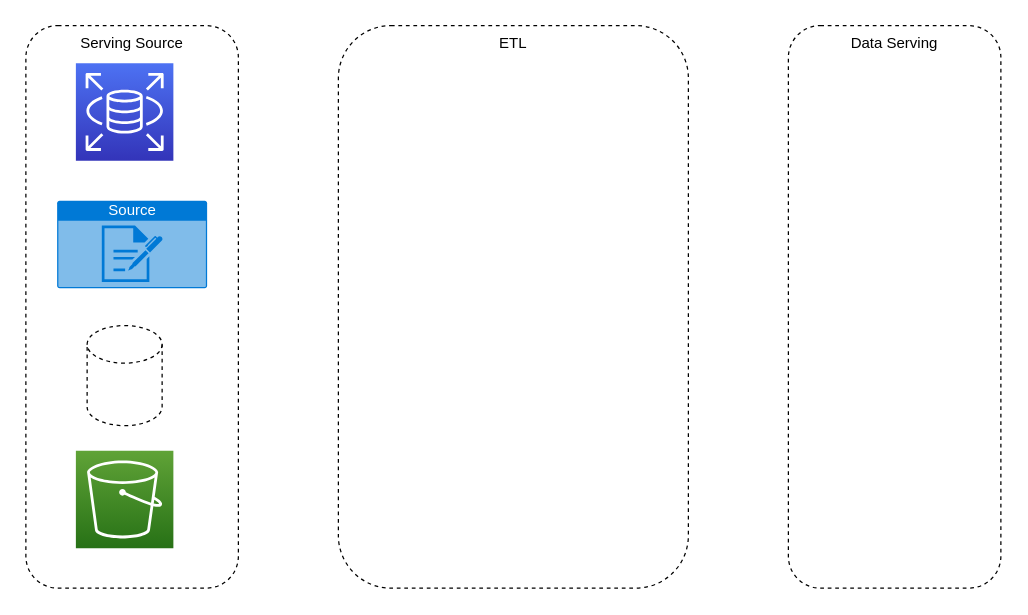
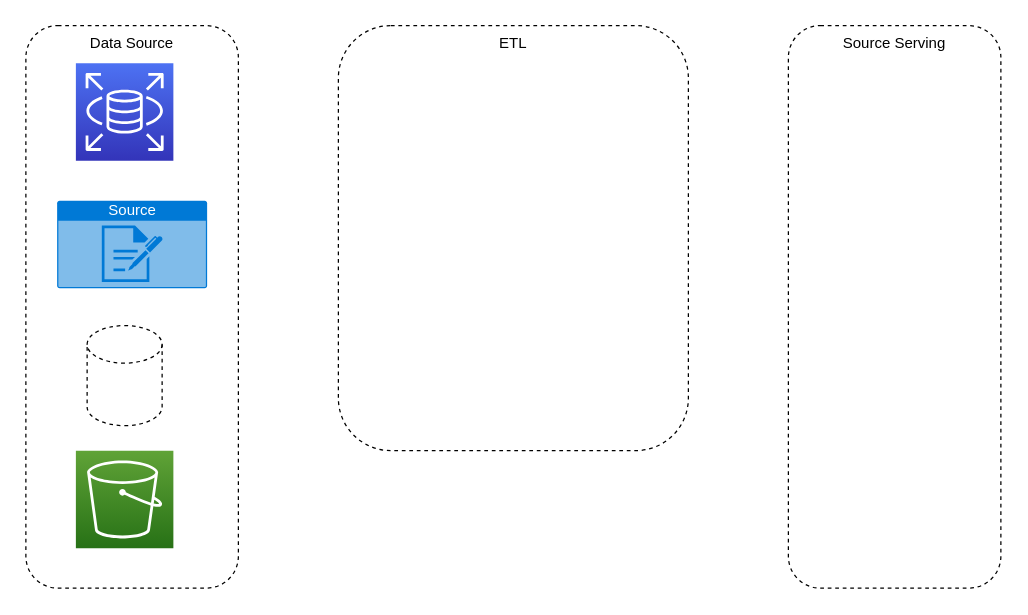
node "Serving Source": label "Serving Source" -> "Data Source"
node "Data Serving": label "Data Serving" -> "Source Serving"
node "ETL": size 350x563 -> 350x425
